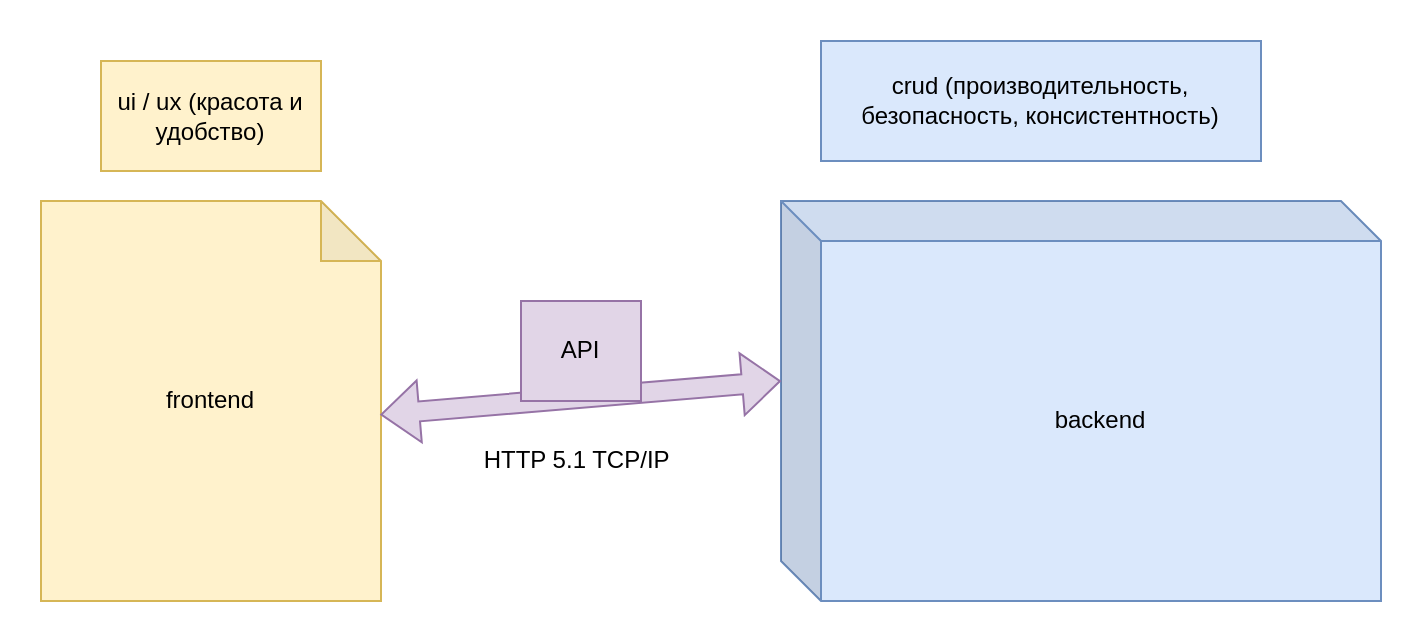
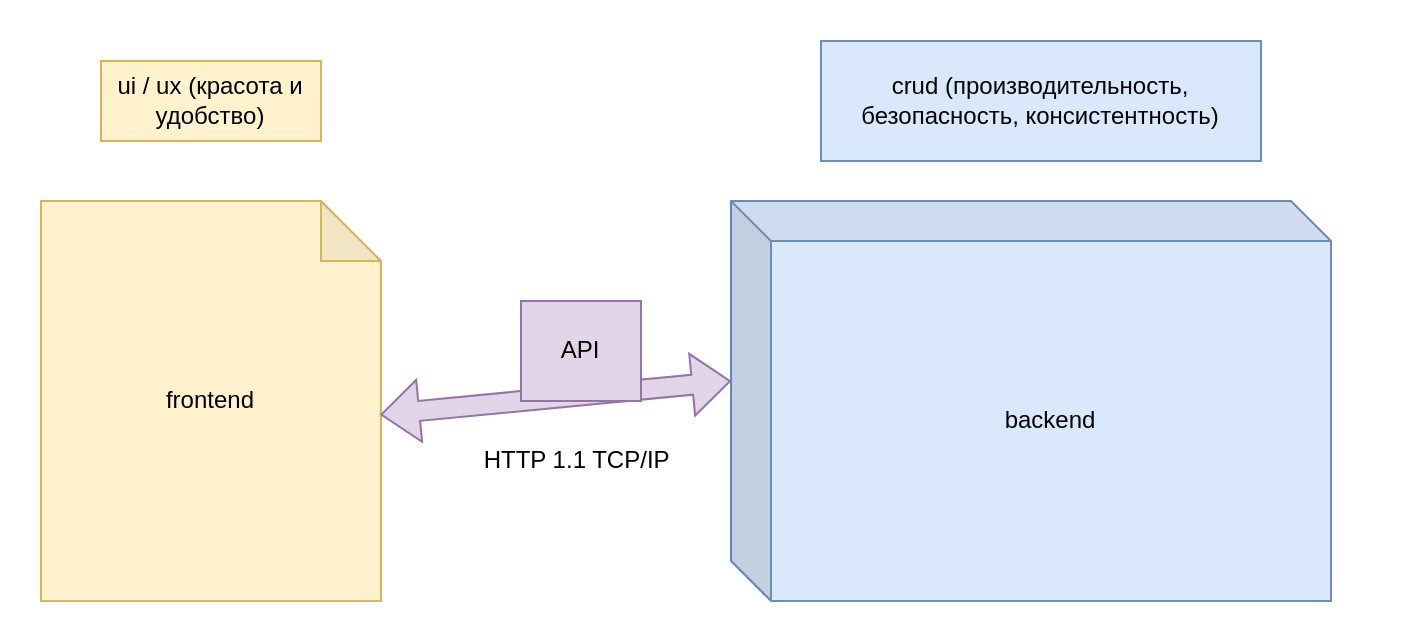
node "ui / ux (красота и удобство)": size 220x110 -> 220x80
node "backend": moved (1081, 401) -> (1031, 401)
node "HTTP 5.1 TCP/IP": label "HTTP 5.1 TCP/IP" -> "HTTP 1.1 TCP/IP"
